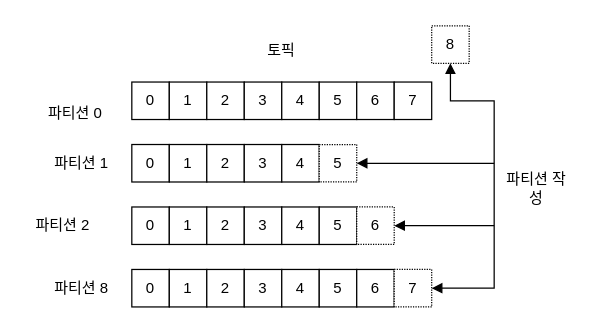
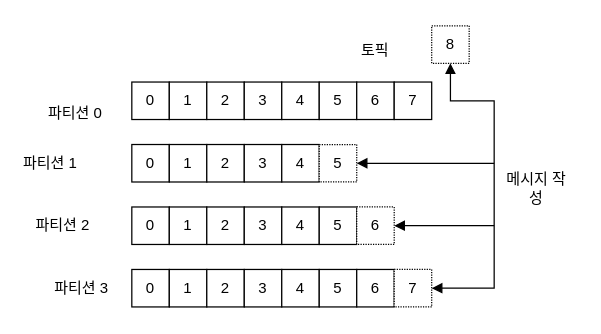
node "토픽": moved (282, 51) -> (376, 51)
node "파티션 1": moved (82, 163) -> (51, 163)
node "파티션 작성": label "파티션 작성" -> "메시지 작성"
node "파티션 8": label "파티션 8" -> "파티션 3"
